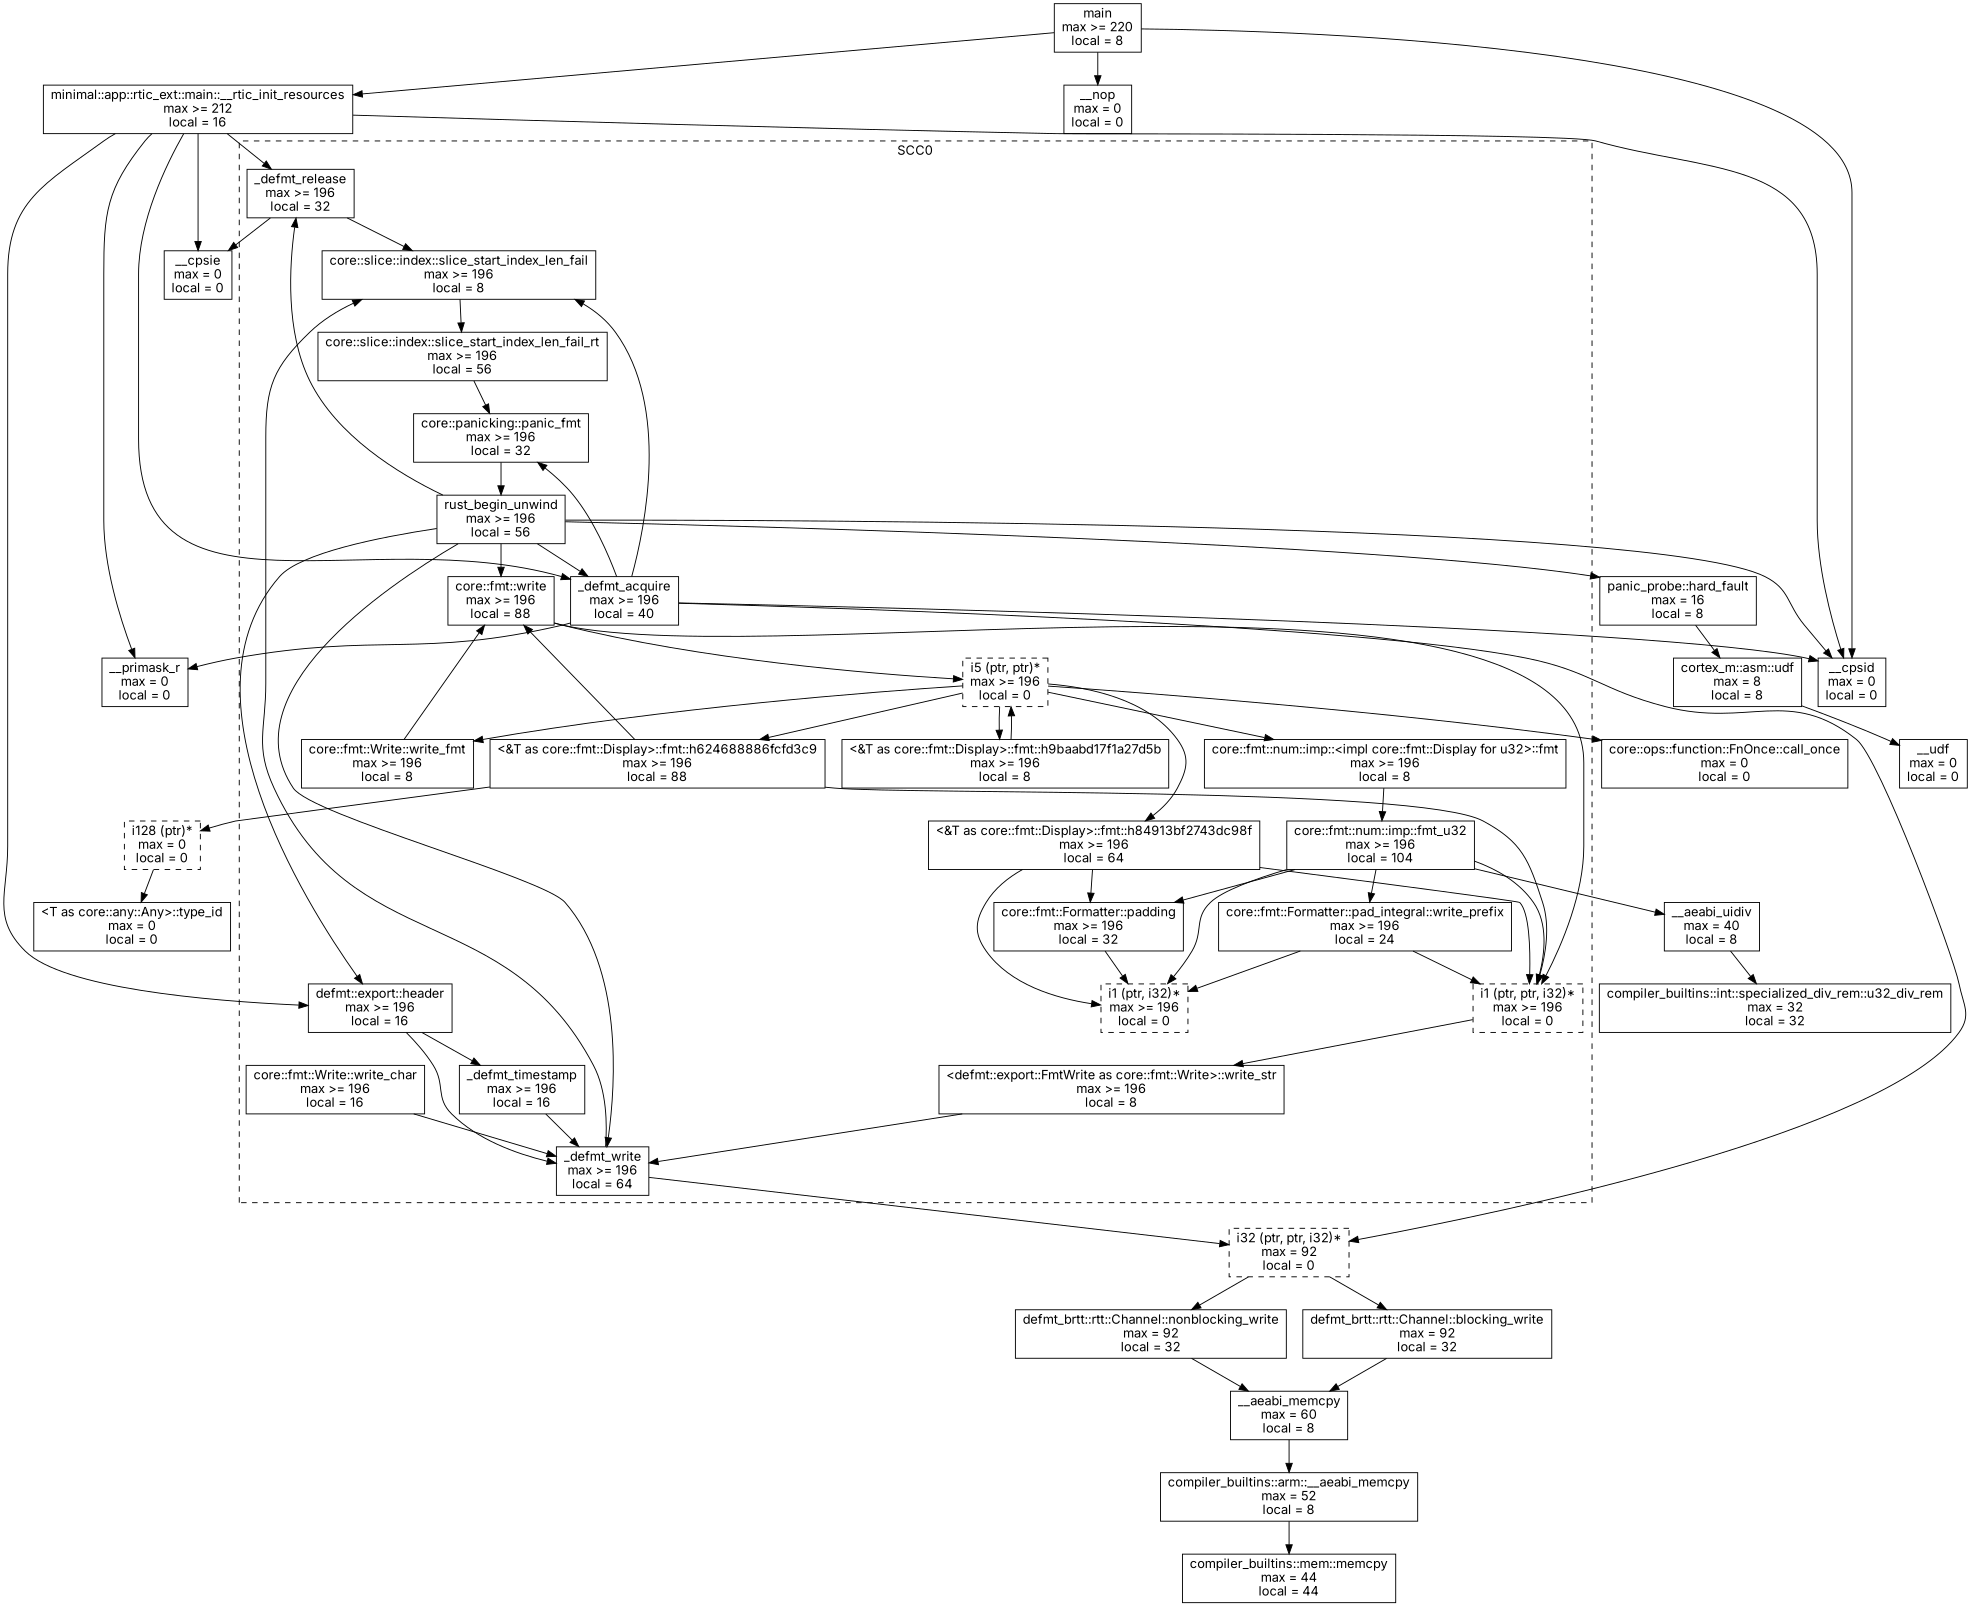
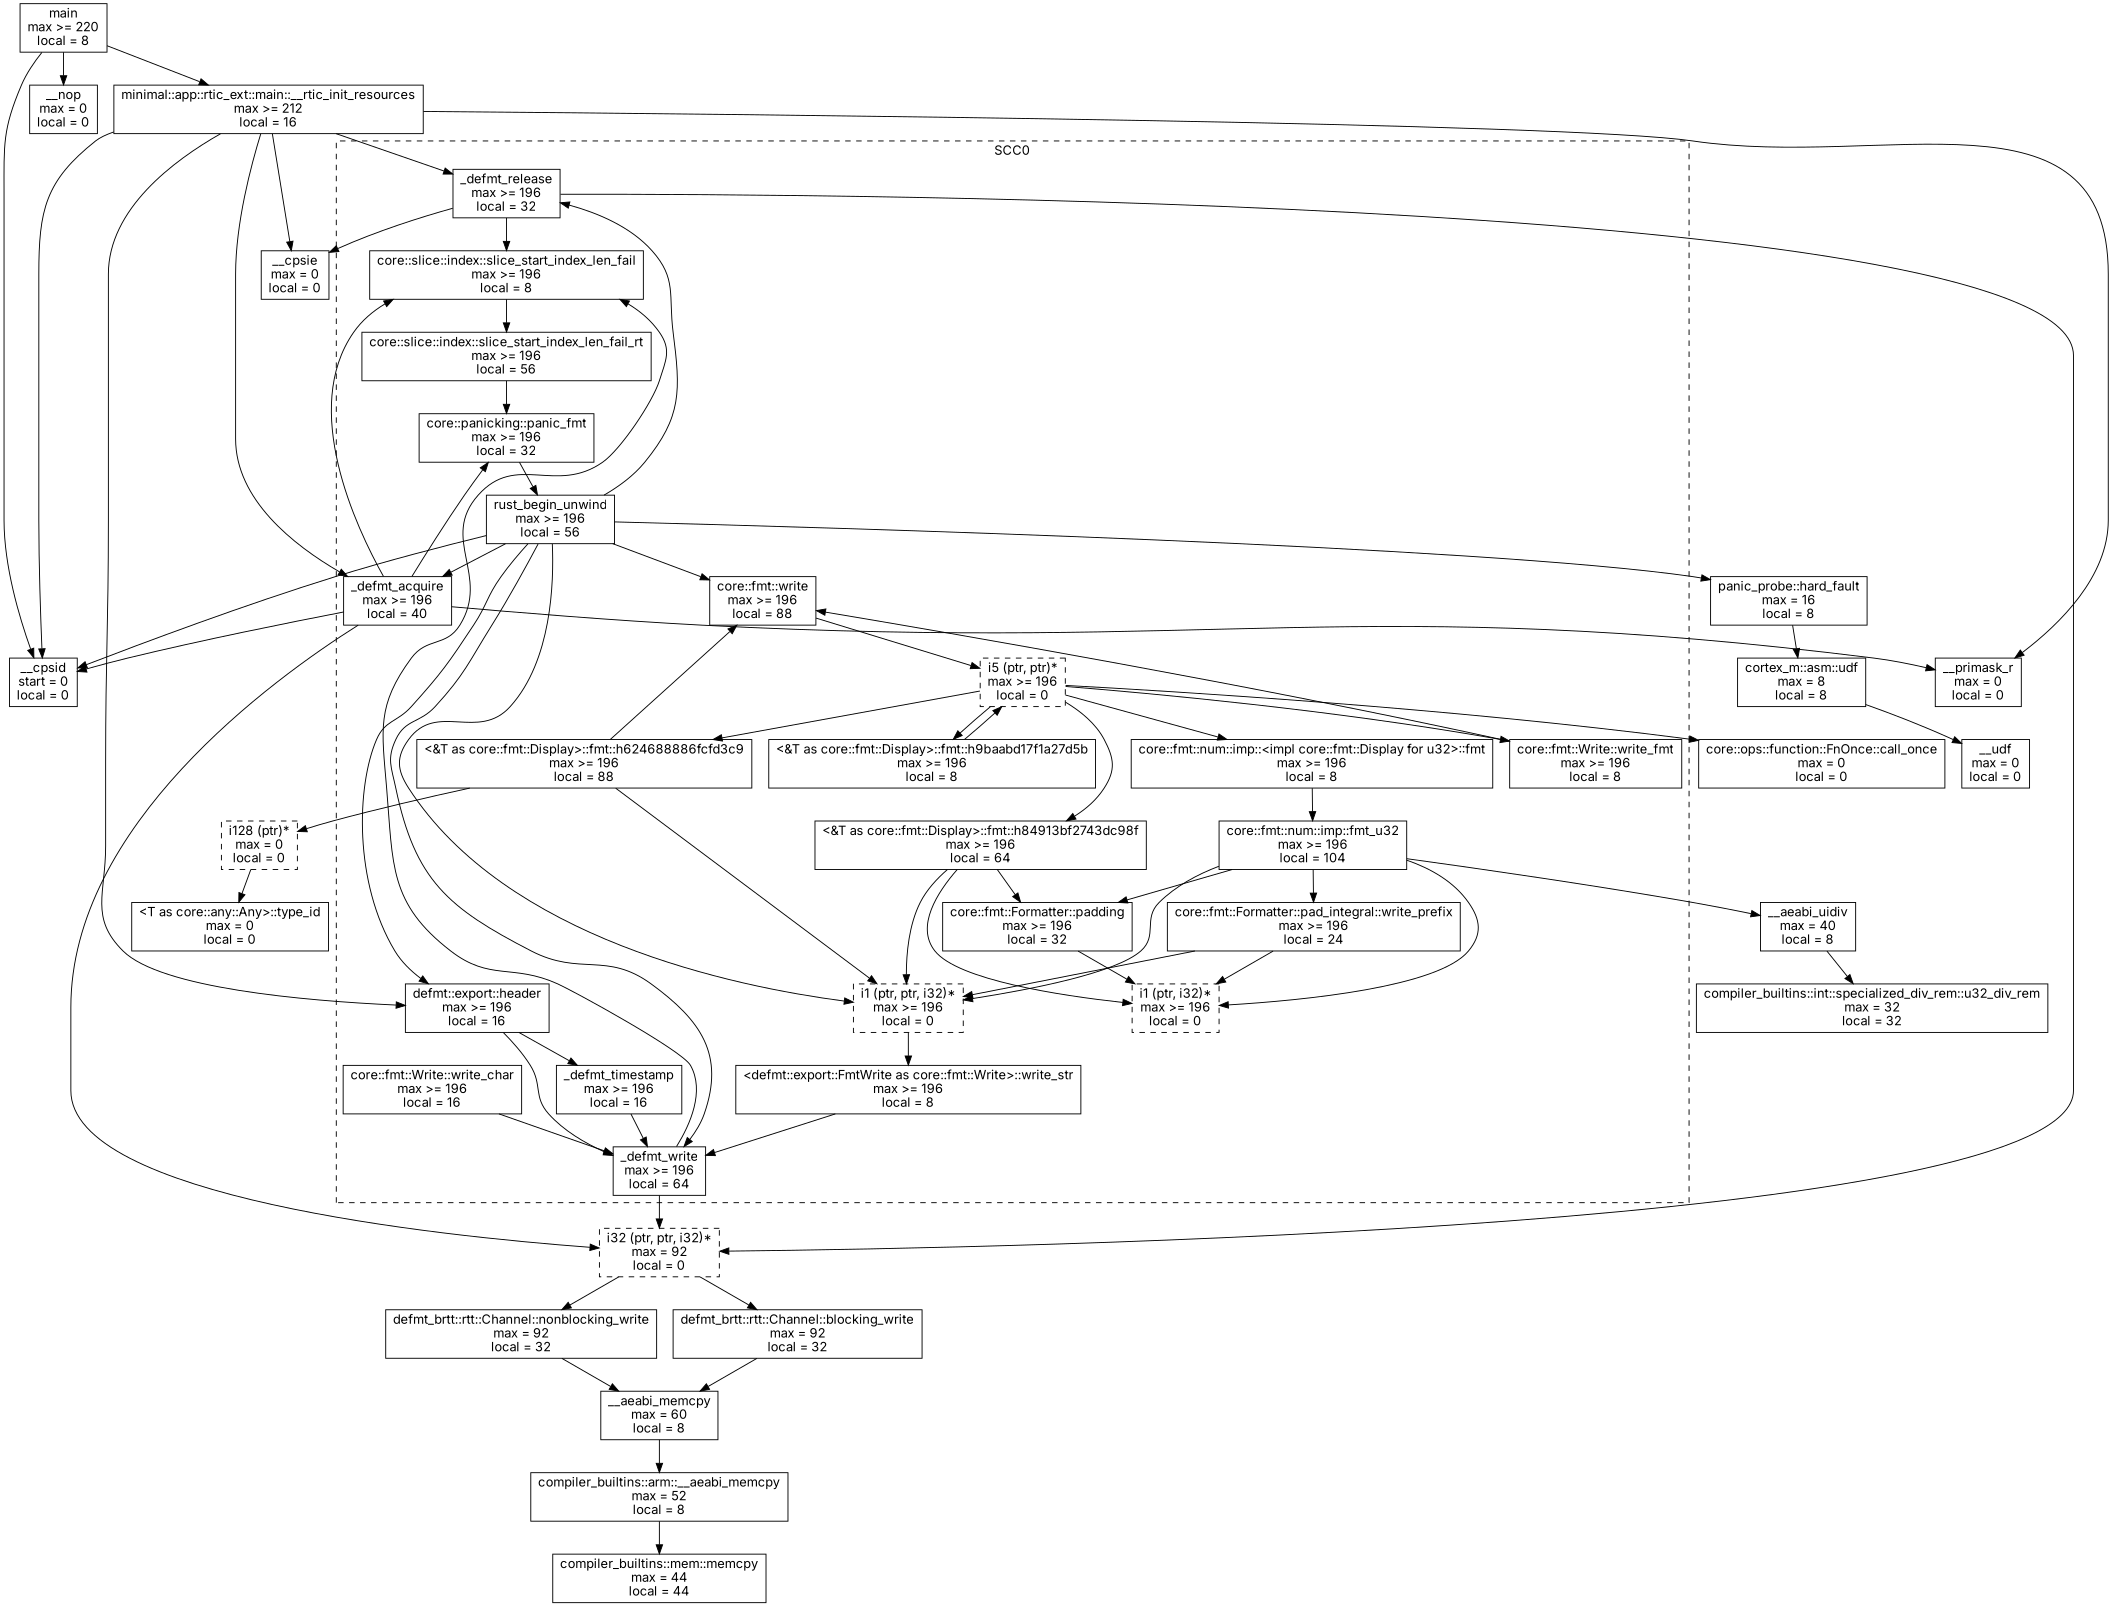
edge "core::fmt::write max >= 196 local = 88" -> "i1 (ptr, ptr, i32)* max >= 196 local = 0": now "rust_begin_unwind max >= 196 local = 56" -> "i1 (ptr, ptr, i32)* max >= 196 local = 0"
edge "_defmt_release max >= 196 local = 32" -> "i32 (ptr, ptr, i32)* max = 92 local = 0": added
node "__cpsid max = 0 local = 0": label "__cpsid max = 0 local = 0" -> "__cpsid start = 0 local = 0"
